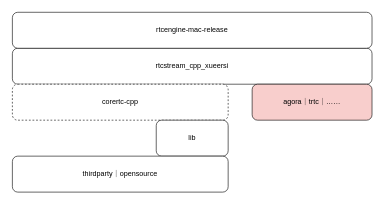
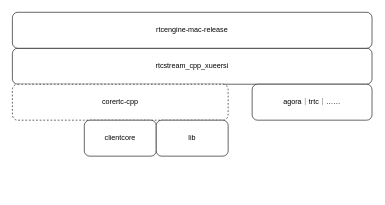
node "agora｜trtc｜……": fillcolor #f8cecc -> #ffffff
node "clientcore": added
node "thirdparty｜opensource": removed
